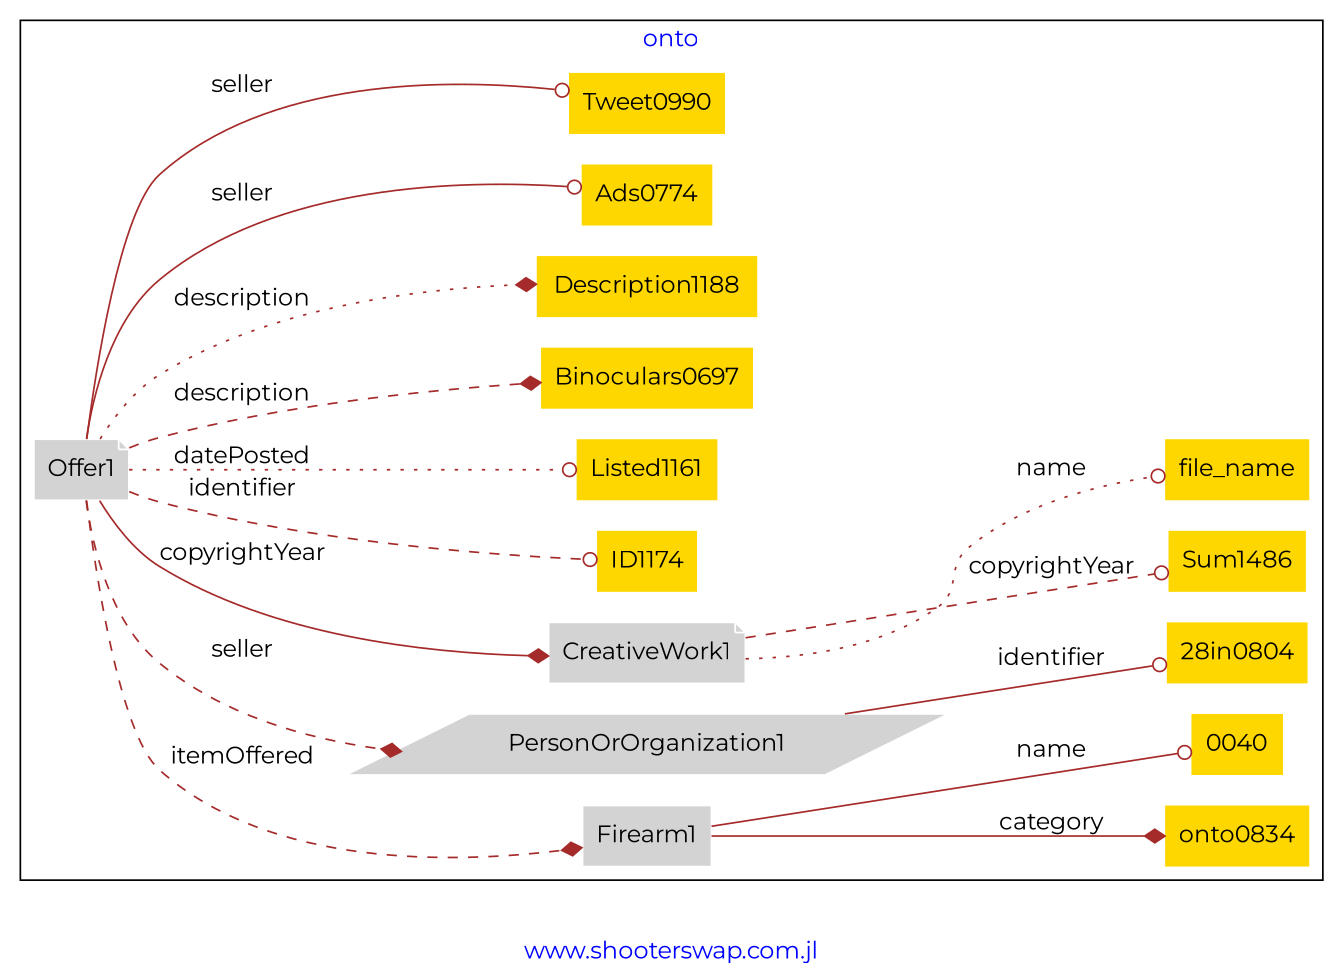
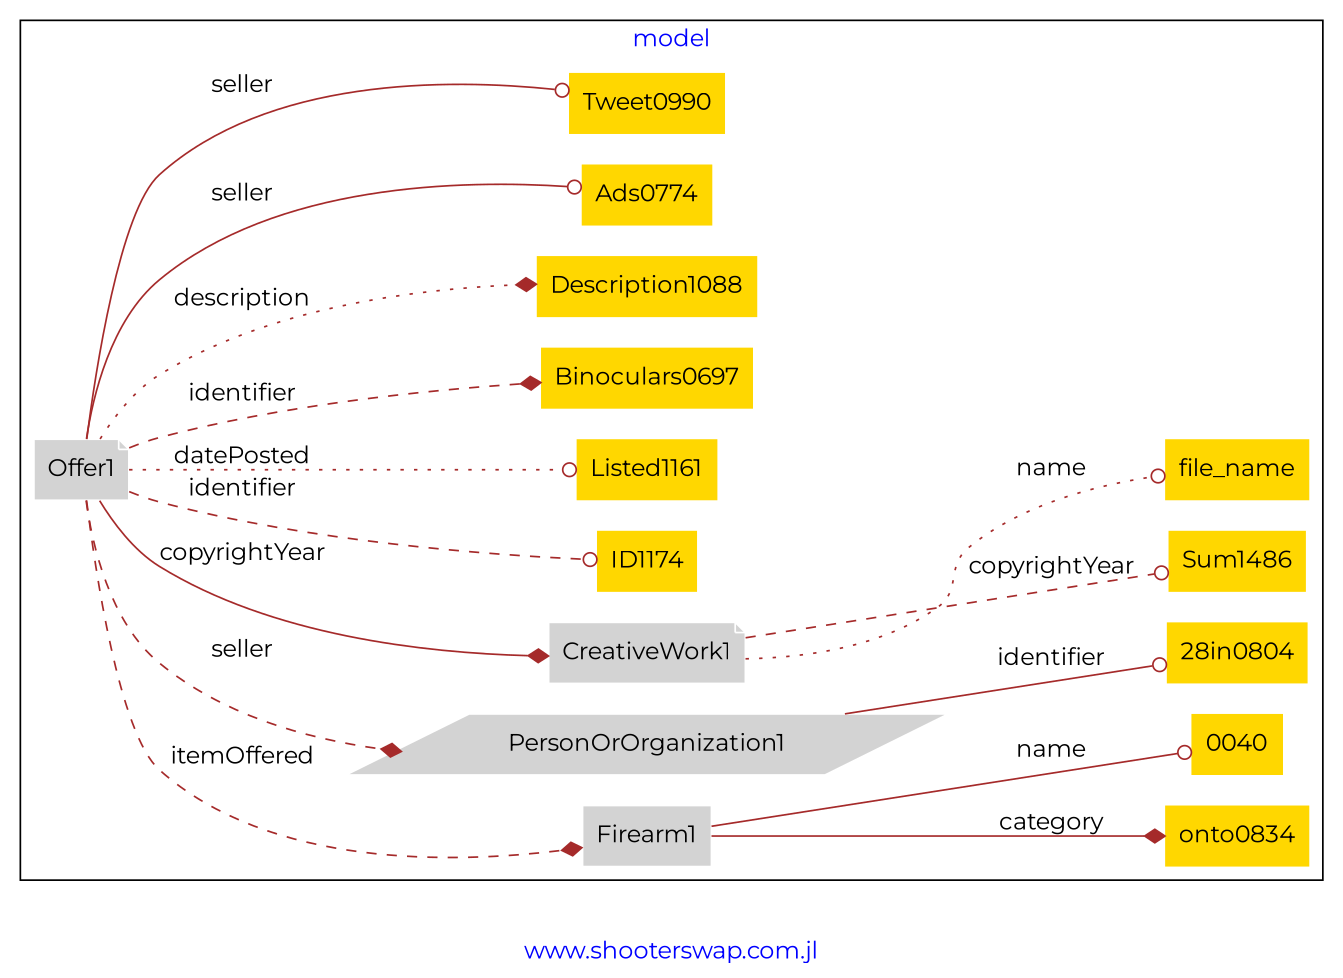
cluster "onto": label "onto" -> "model"
node "Description1188": label "Description1188" -> "Description1088"
edge "Offer1" -> "Binoculars0697": label "description" -> "identifier"
